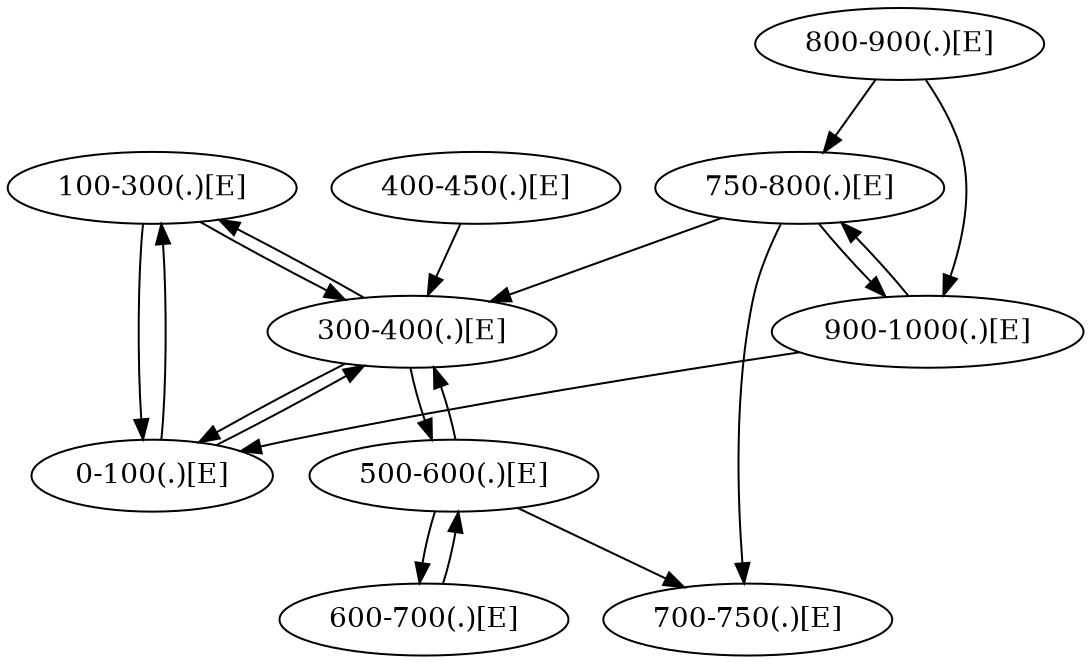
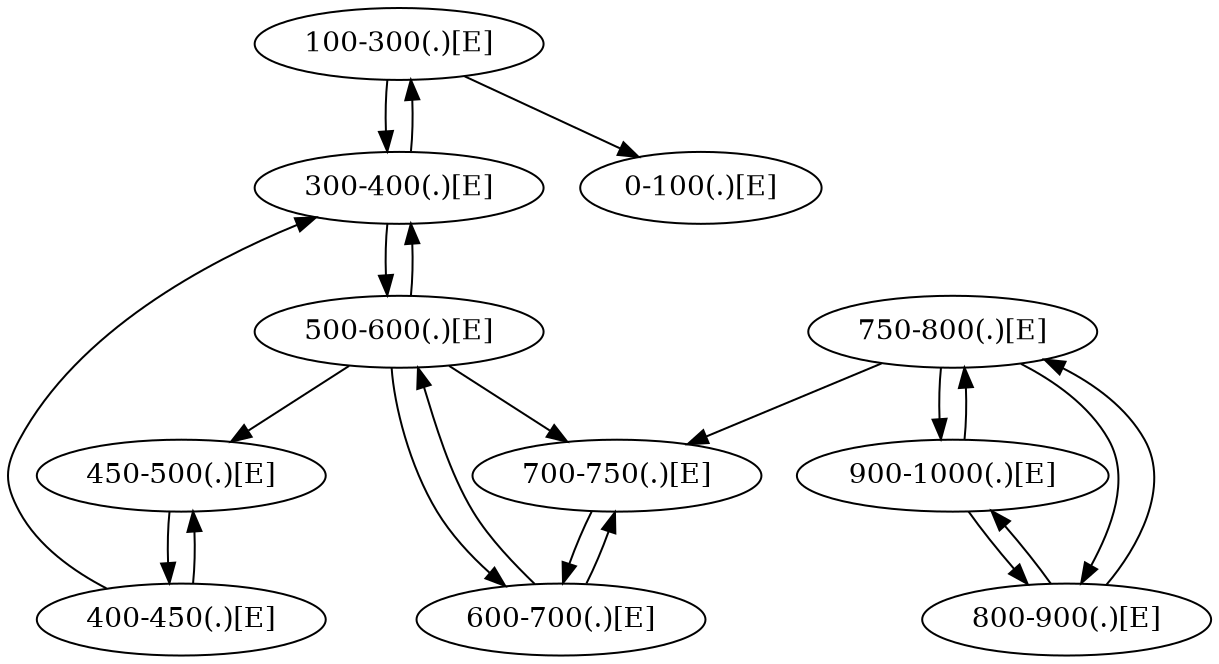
edge "750-800(.)[E]" -> "300-400(.)[E]": now "750-800(.)[E]" -> "800-900(.)[E]"
edge "0-100(.)[E]" -> "100-300(.)[E]": removed
edge "900-1000(.)[E]" -> "0-100(.)[E]": now "900-1000(.)[E]" -> "800-900(.)[E]"
edge "300-400(.)[E]" -> "0-100(.)[E]": removed
edge "0-100(.)[E]" -> "300-400(.)[E]": removed
node "450-500(.)[E]": added
edge "700-750(.)[E]" -> "600-700(.)[E]": added
edge "600-700(.)[E]" -> "700-750(.)[E]": added
